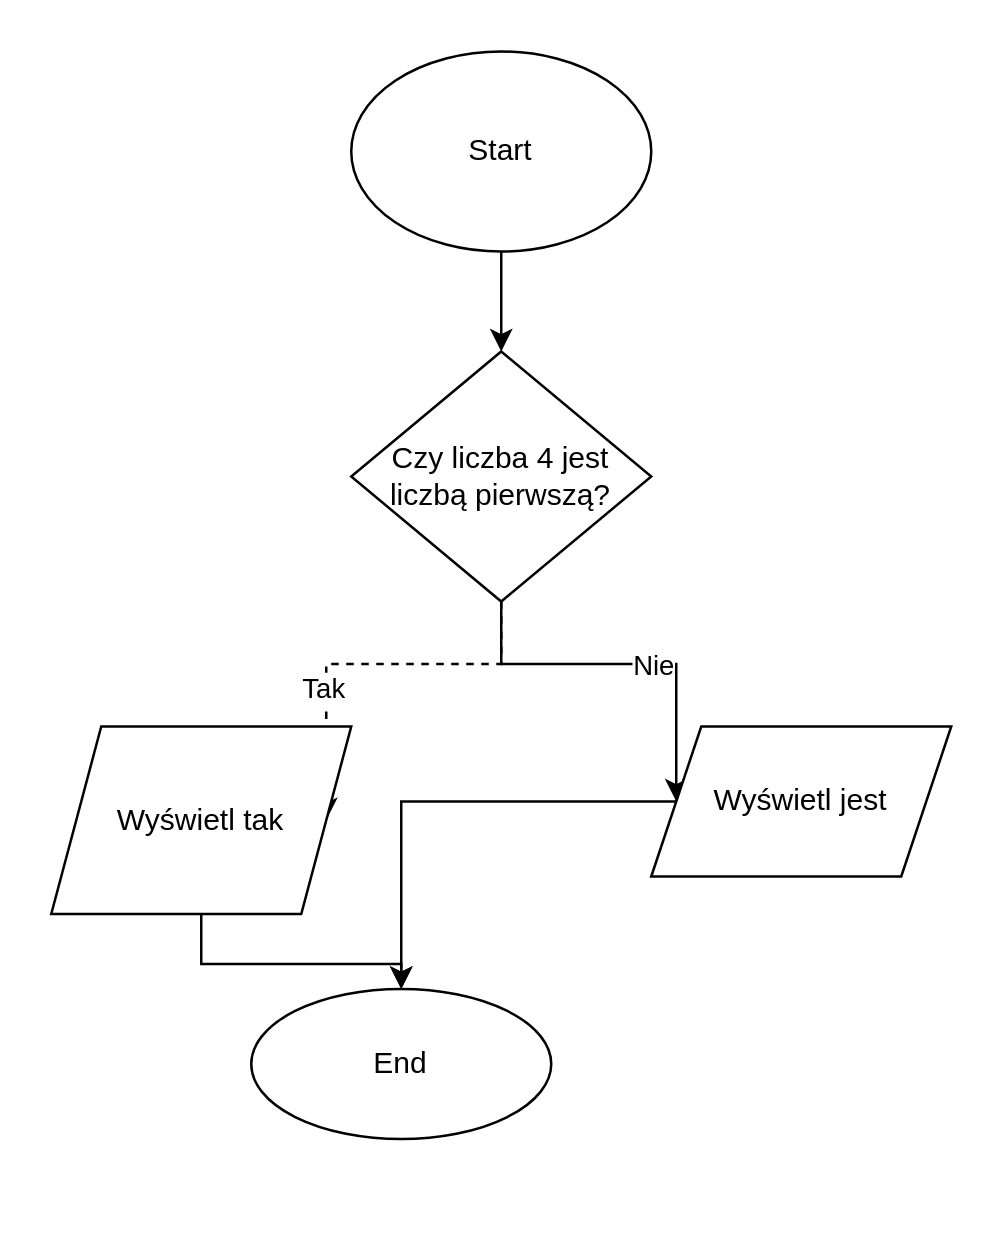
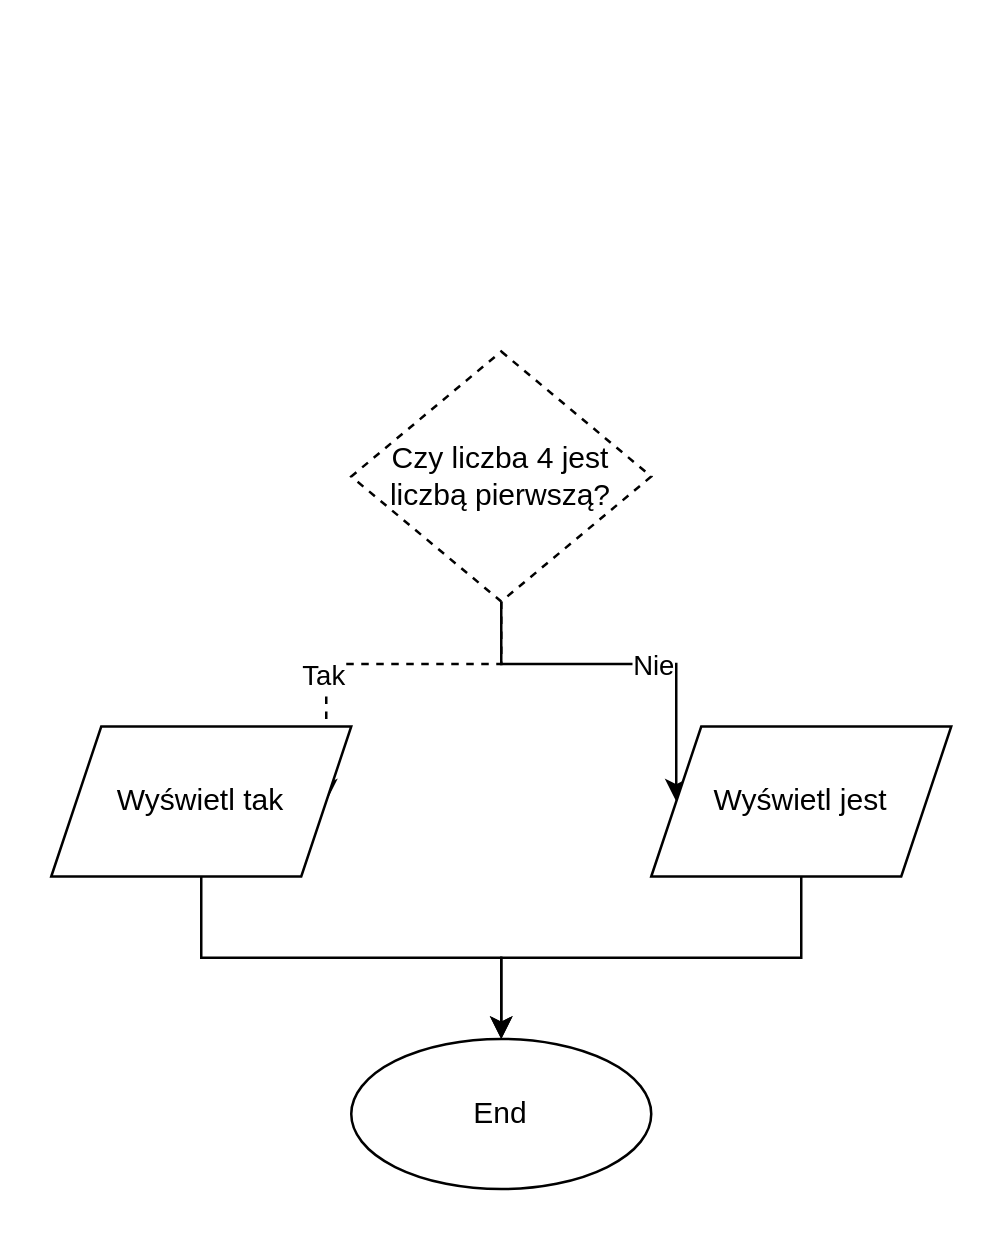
node "Start": removed
edge "Start" -> "Czy liczba 4 jest liczbą pierwszą?": removed
node "Czy liczba 4 jest liczbą pierwszą?": style solid -> dashed
node "Wyświetl tak": size 300x188 -> 300x150
node "End": moved (401, 1064) -> (501, 1114)
